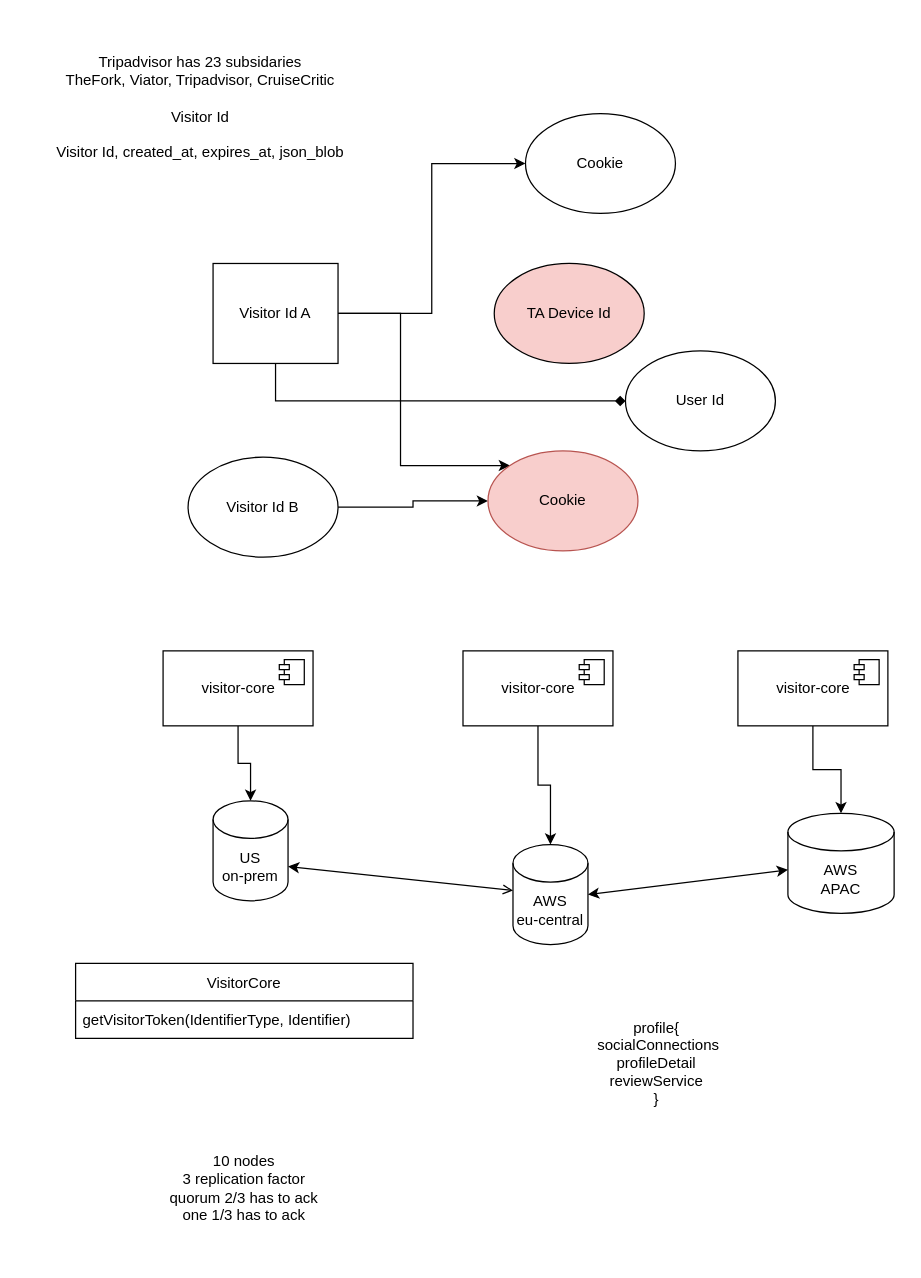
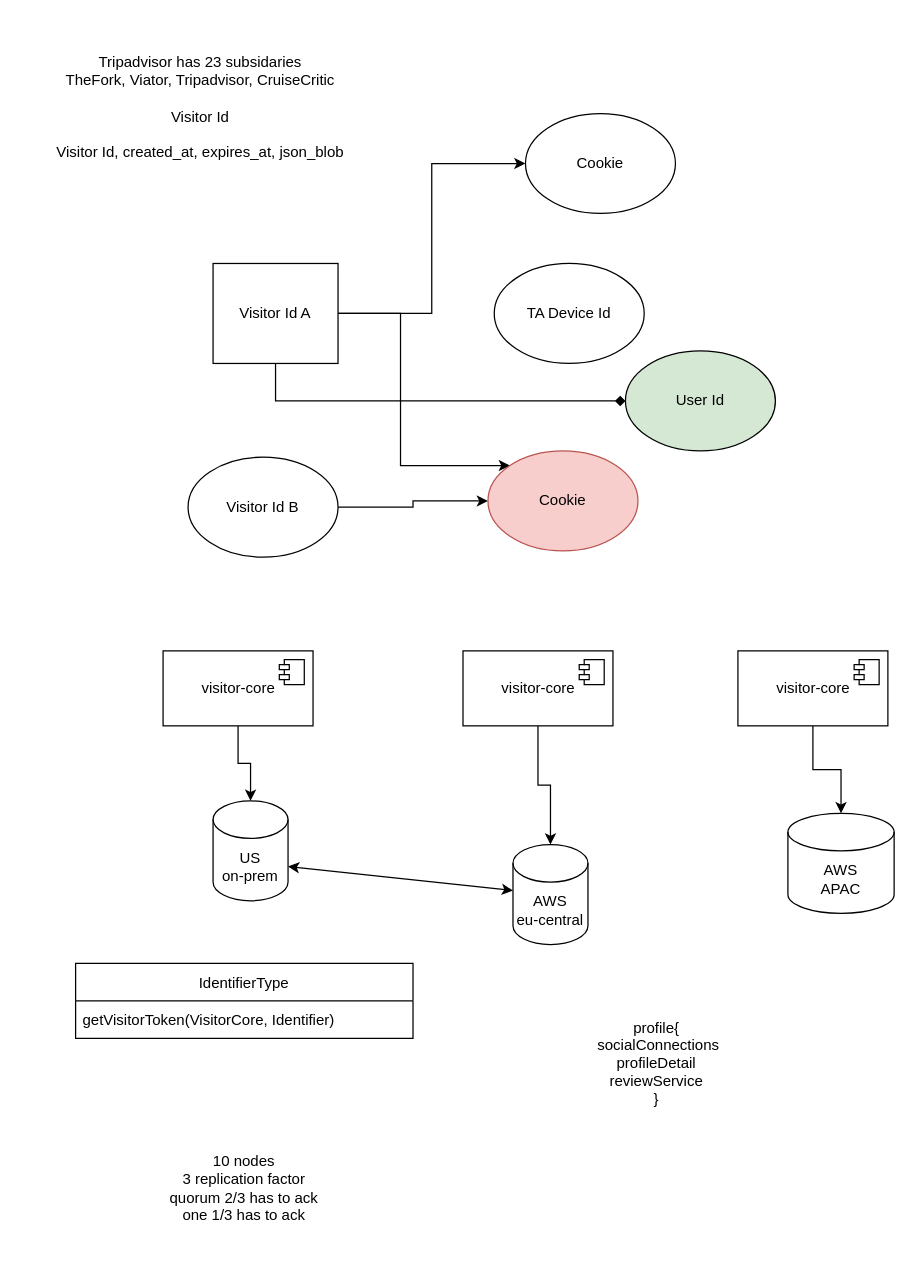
node "TA Device Id": fillcolor #f8cecc -> #ffffff
node "User Id": fillcolor #ffffff -> #d5e8d4
edge "AWS APAC" -- "AWS eu-central": removed
edge "US on-prem" -- "AWS eu-central": arrowhead open -> classic
node "VisitorCore": label "VisitorCore" -> "IdentifierType"
node "getVisitorToken(IdentifierType, Identifier)": label "getVisitorToken(IdentifierType, Identifier)" -> "getVisitorToken(VisitorCore, Identifier)"
